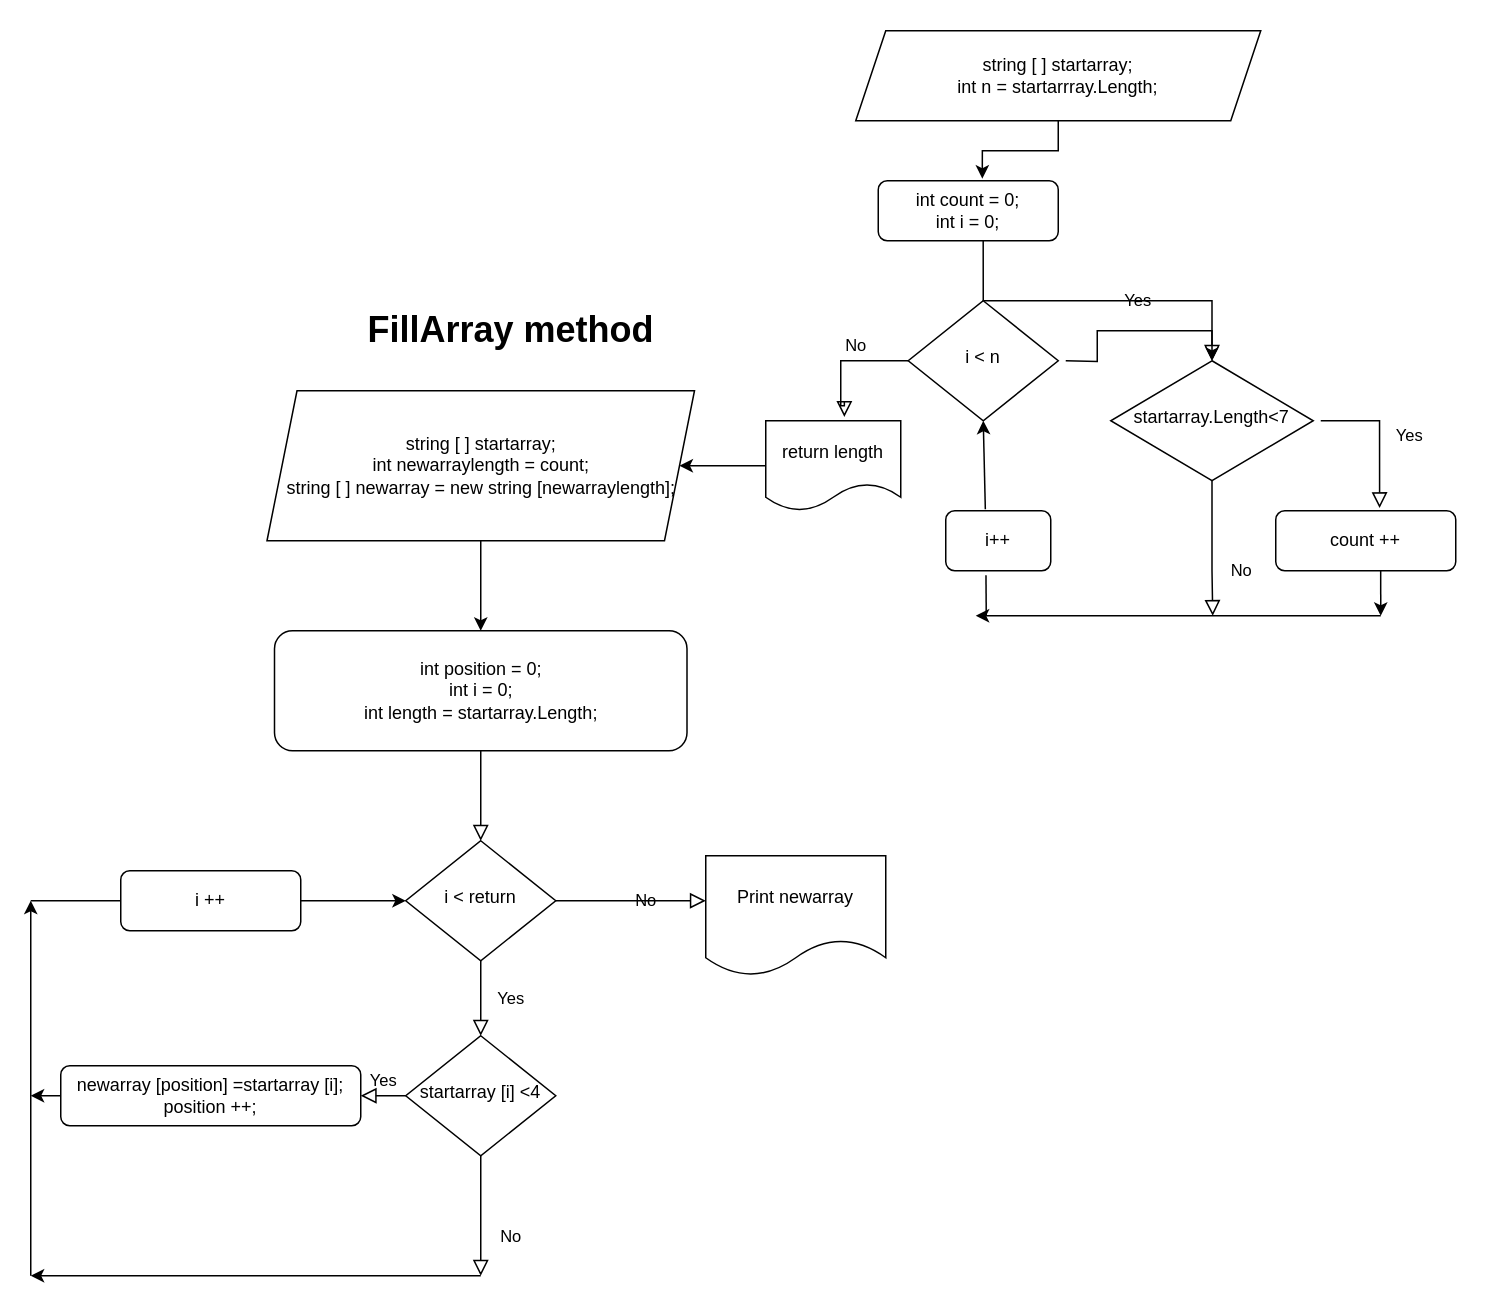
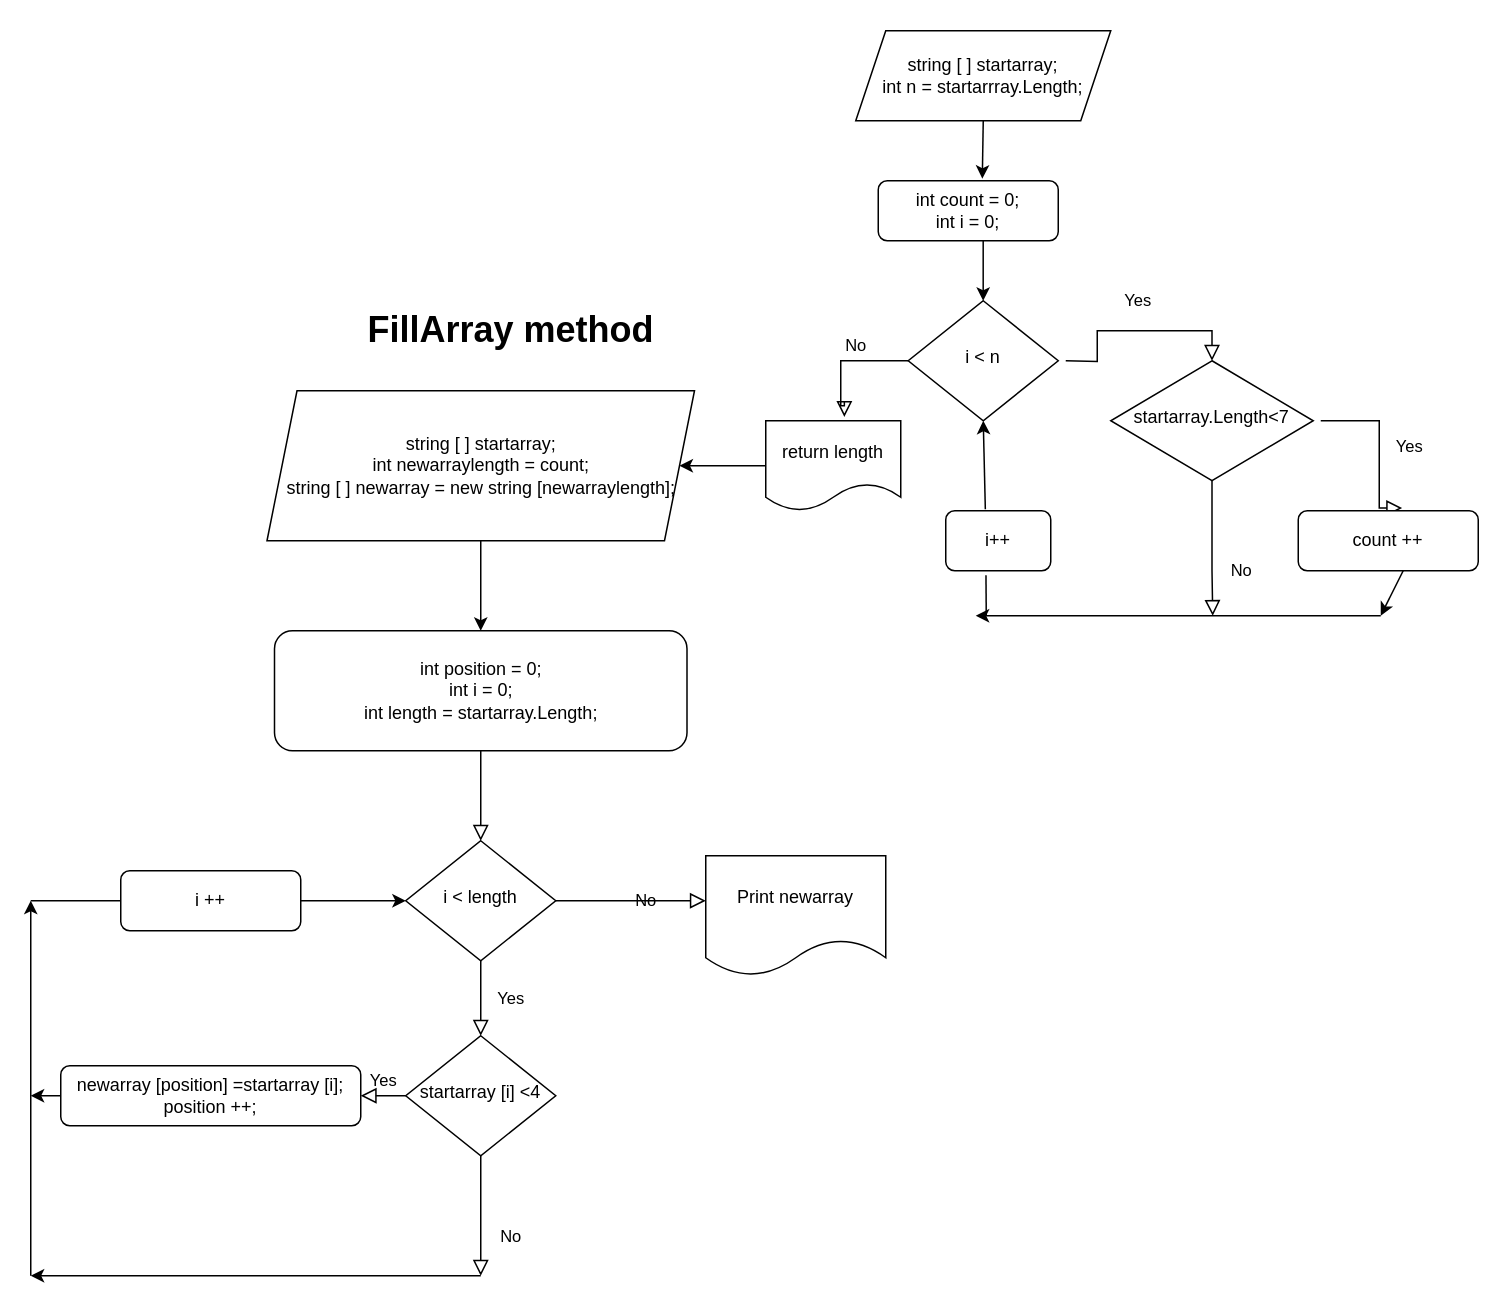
node "string [ ] startarray; int n = startarrray.Length;": size 405x90 -> 255x90
edge "int count = 0; int i = 0;" -> "startarray.Length<7": now "int count = 0; int i = 0;" -> "i < n"
node "count ++": moved (1366, 541) -> (1388, 541)
node "i < return": label "i < return" -> "i < length"
